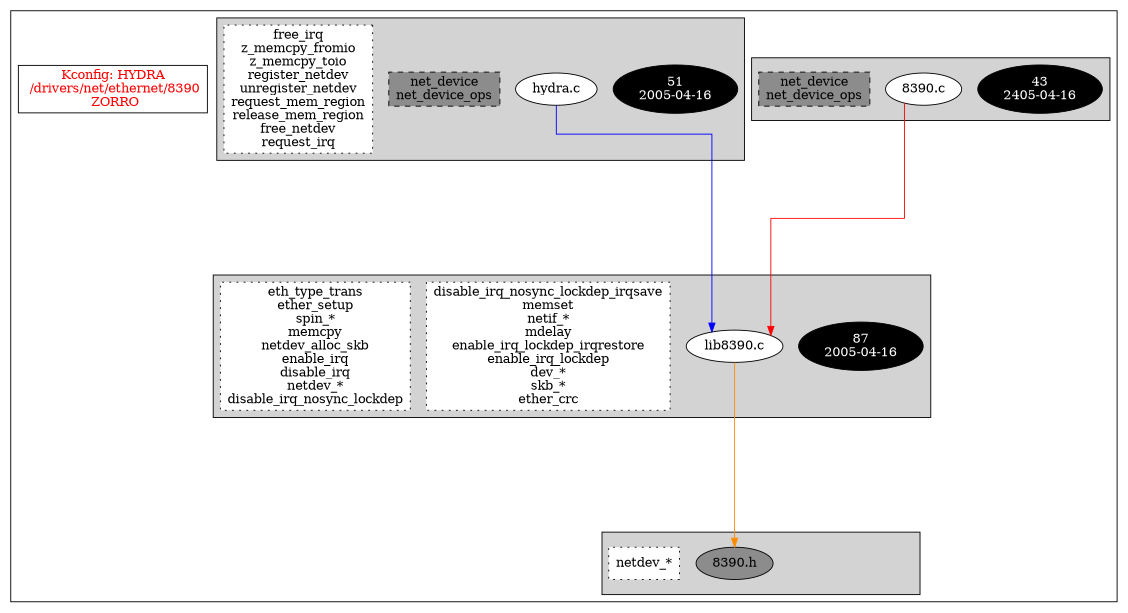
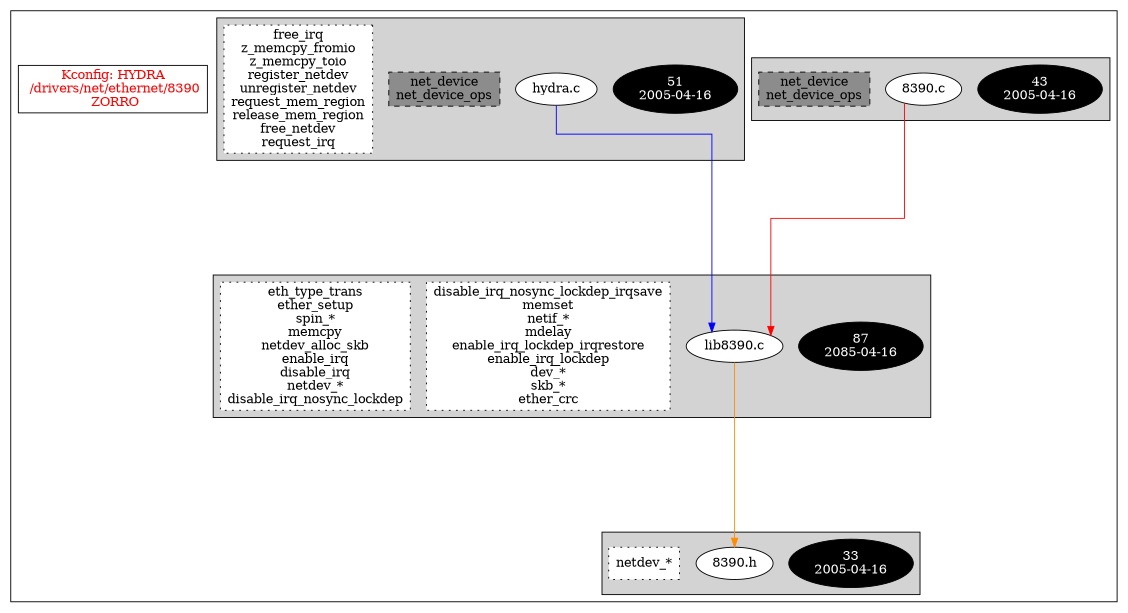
node "43 2405-04-16": label "43 2405-04-16" -> "43 2005-04-16"
node "87 2005-04-16": label "87 2005-04-16" -> "87 2085-04-16"
node "8390.h": fillcolor grey55 -> white
node "33 2005-04-16": added
